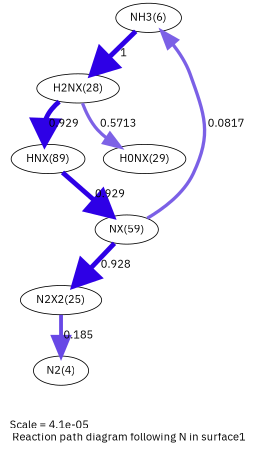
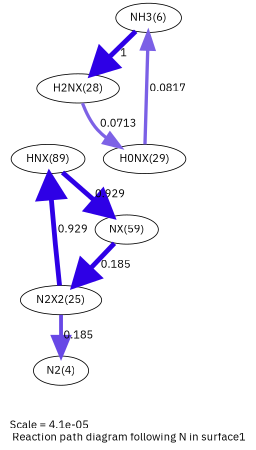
edge "H2NX(28)" -> "HNX(89)": now "N2X2(25)" -> "HNX(89)"
edge "H2NX(28)" -> "H0NX(29)": label " 0.5713" -> " 0.0713"
edge "NX(59)" -> "NH3(6)": now "H0NX(29)" -> "NH3(6)"
edge "NX(59)" -> "N2X2(25)": label " 0.928" -> " 0.185"
